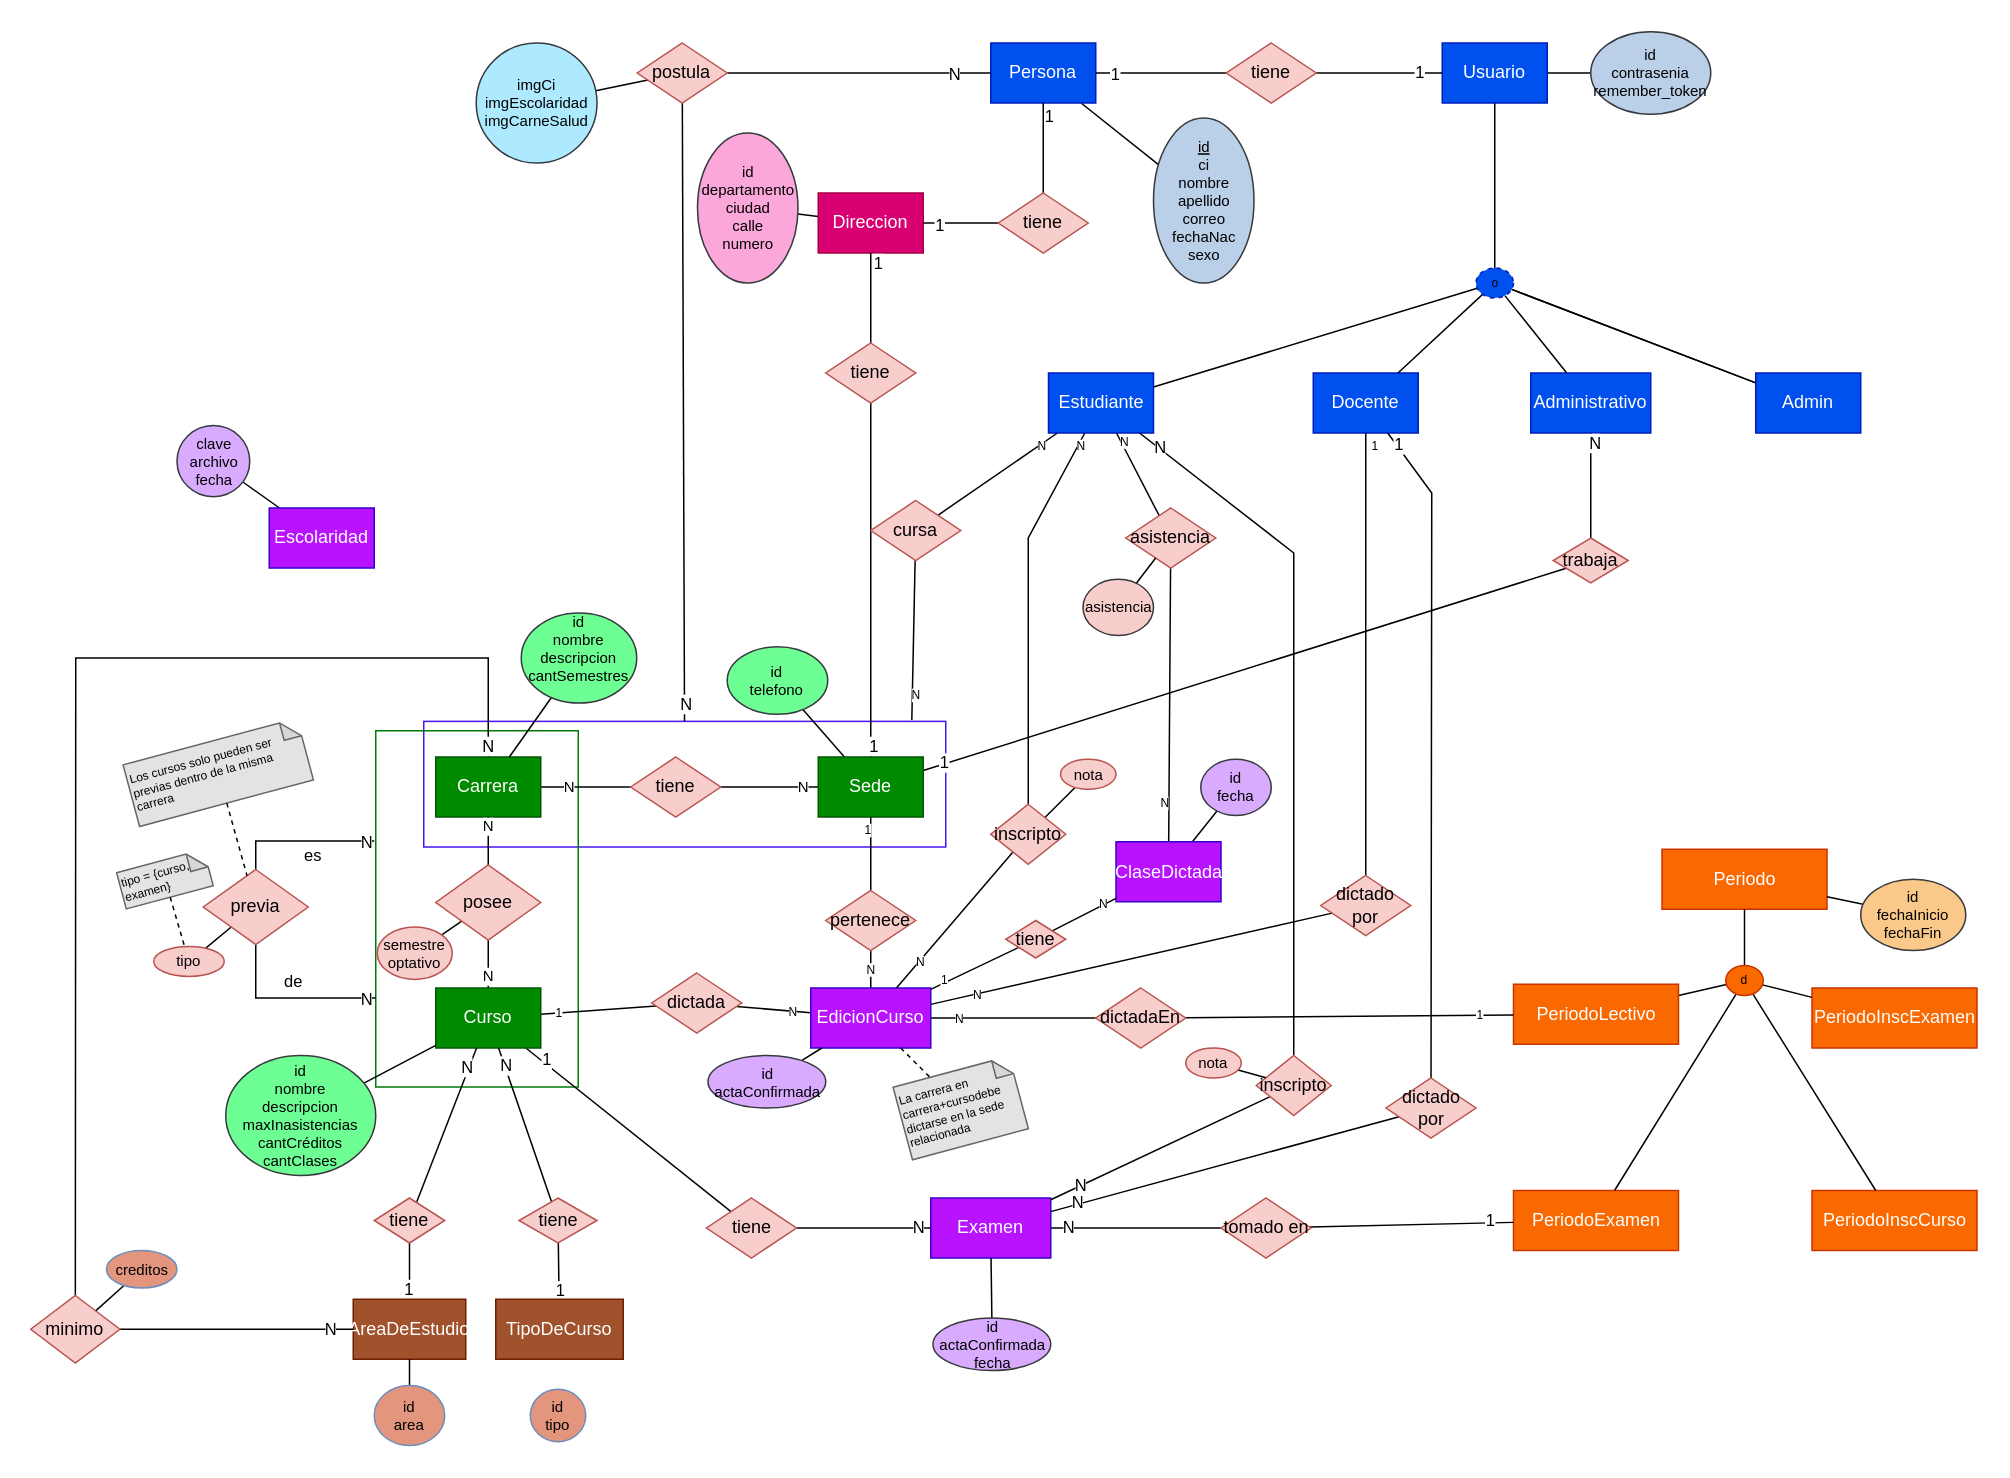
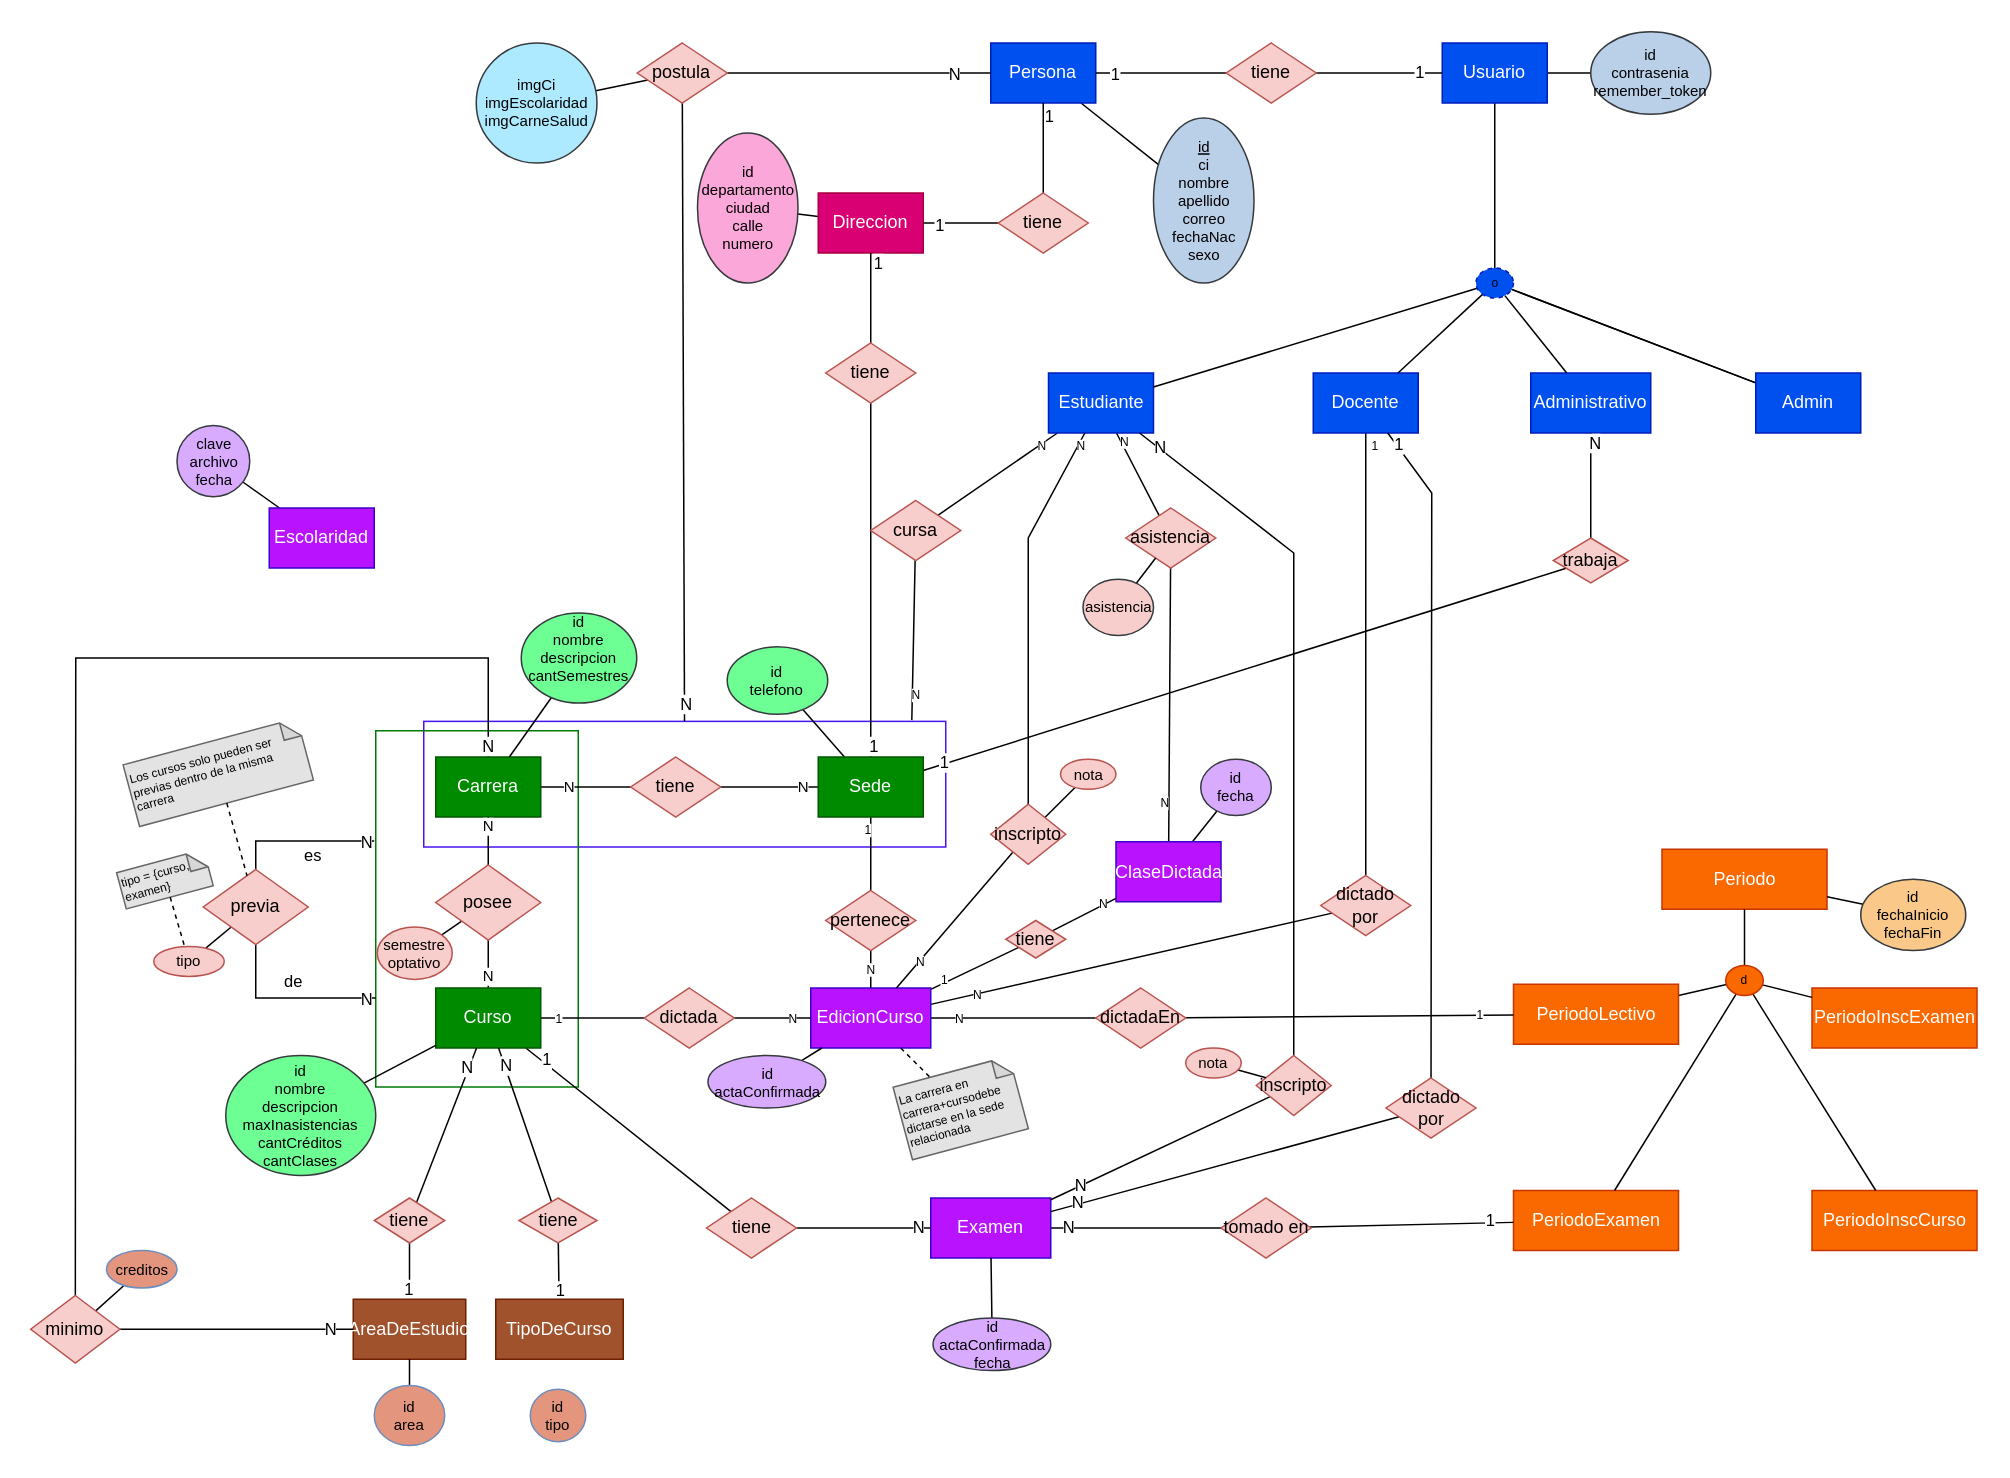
node "dictada": moved (697, 1003) -> (689, 1018)
